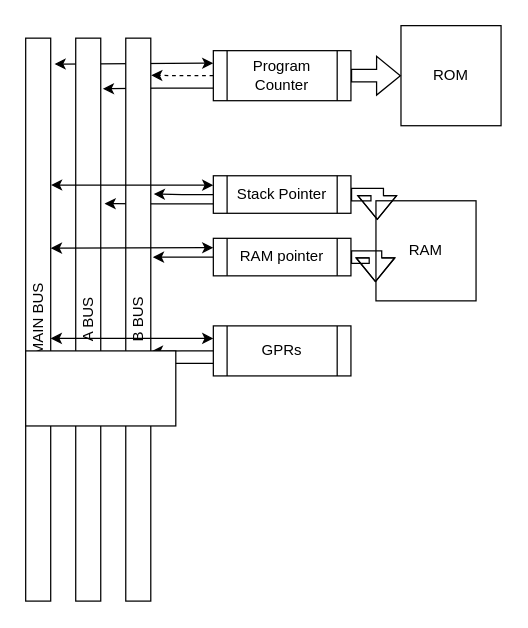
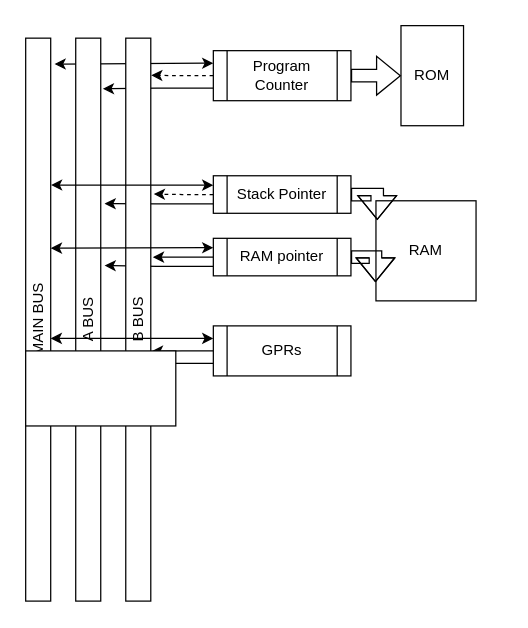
node "ROM": size 100x100 -> 63x100
edge "Stack Pointer" -> "B BUS": style solid -> dashed
edge "RAM pointer" -> "A BUS": added
